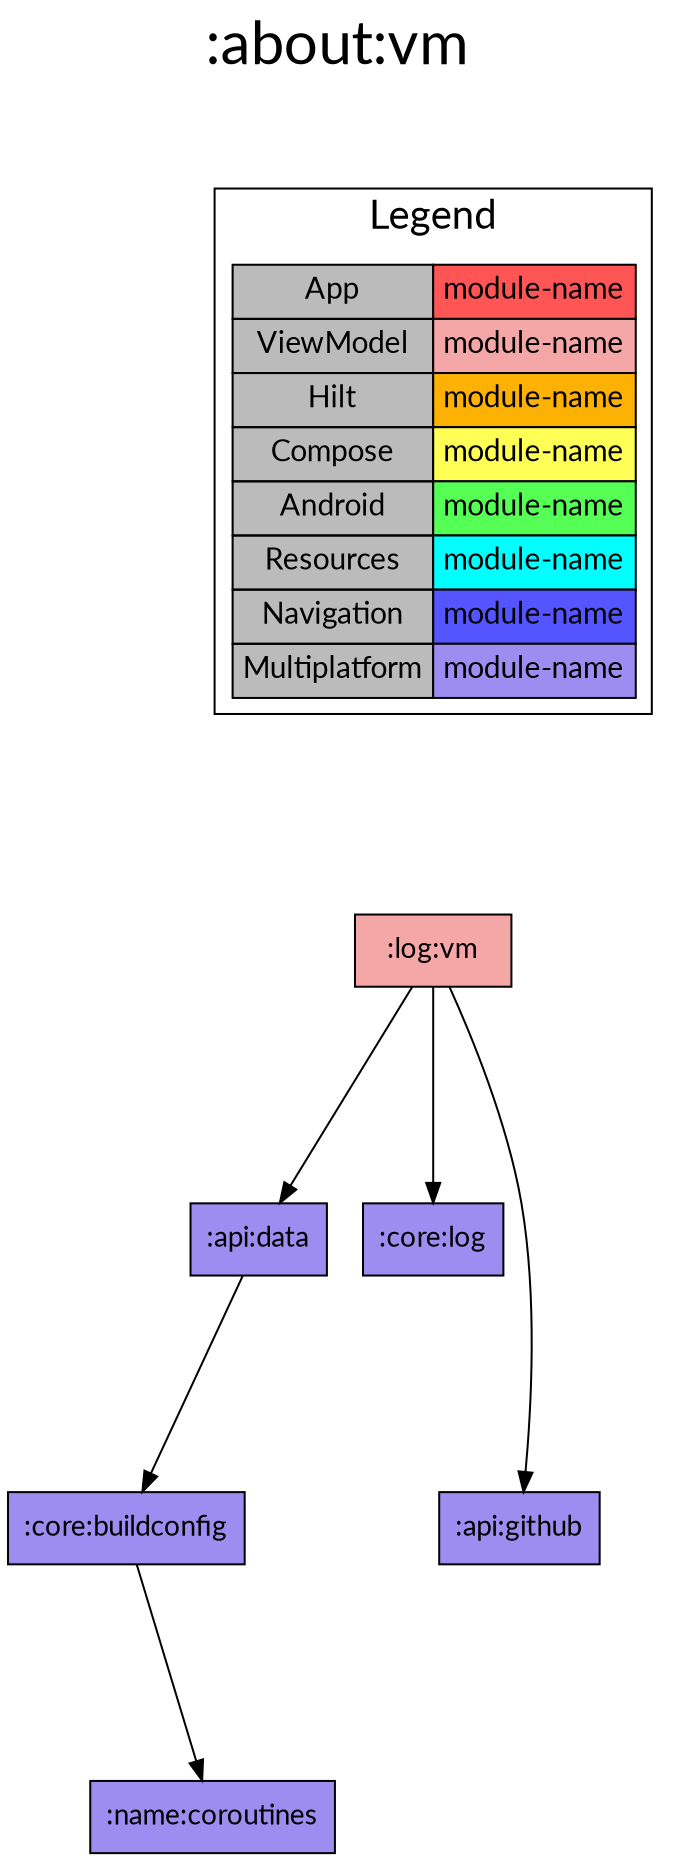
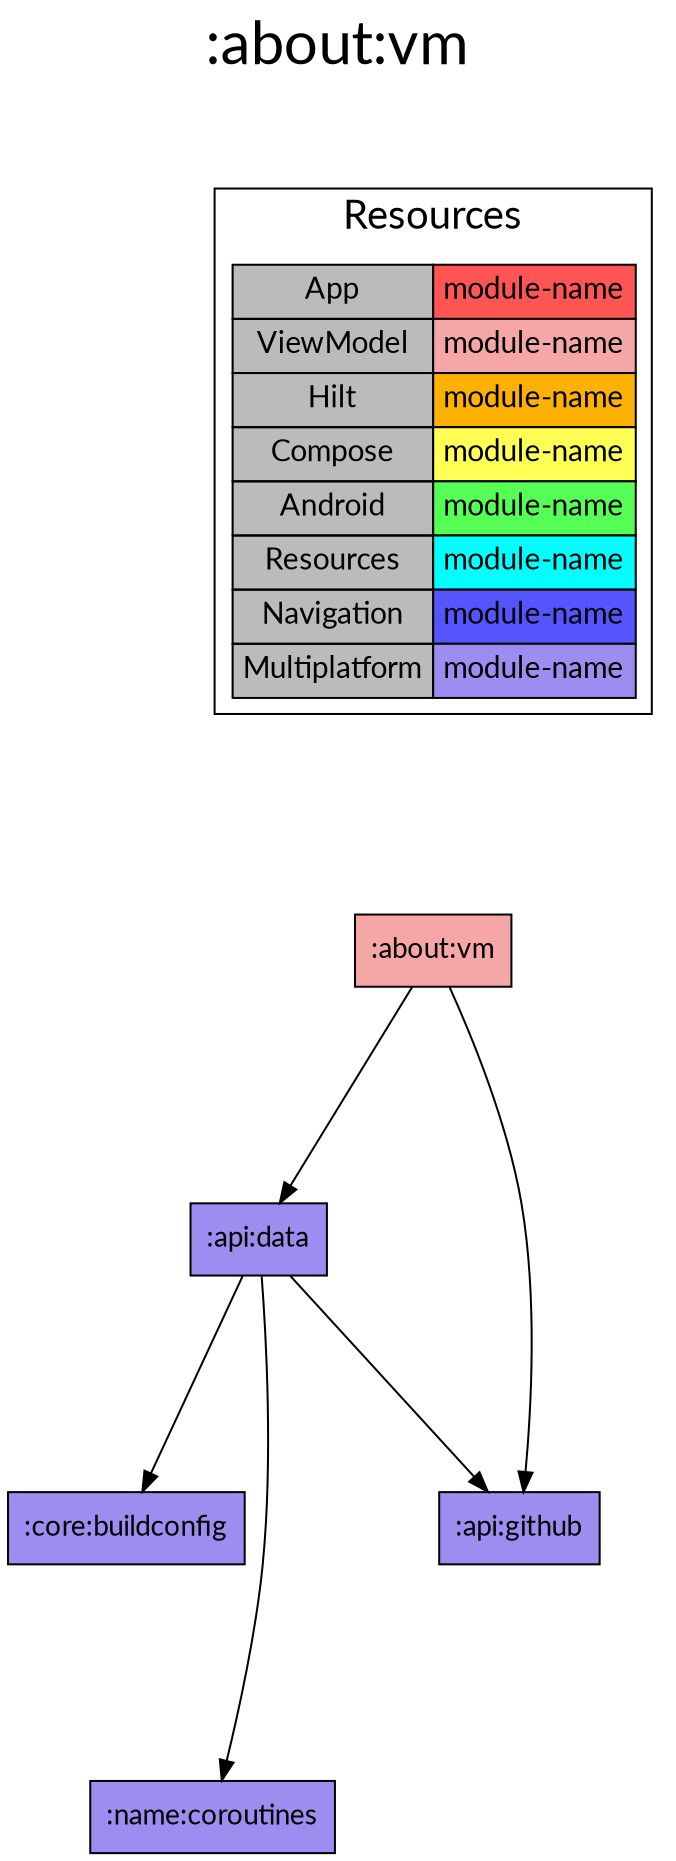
cluster "Legend": label "Legend" -> "Resources"
node ":log:vm": label ":log:vm" -> ":about:vm"
node ":core:log": removed
edge ":api:data" -> ":api:github": added
edge ":core:buildconfig" -> ":name:coroutines": now ":api:data" -> ":name:coroutines"
